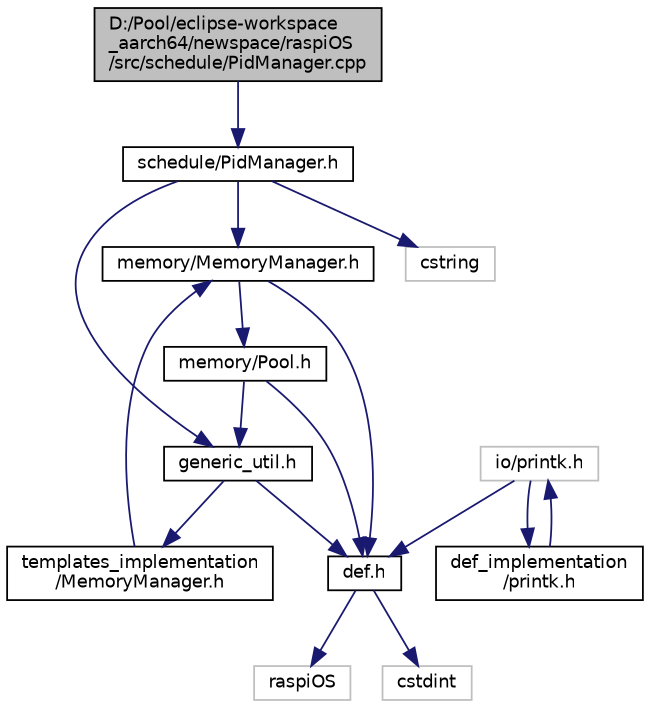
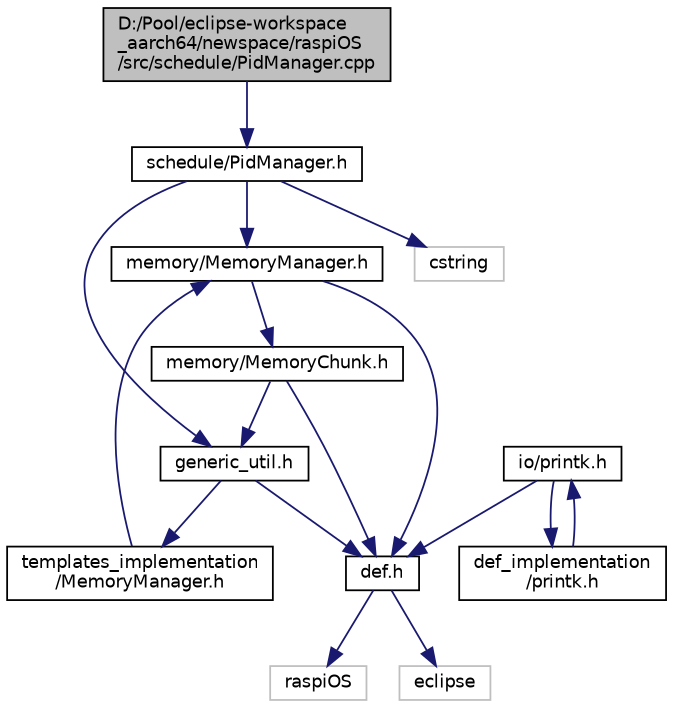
node "memory/Pool.h": label "memory/Pool.h" -> "memory/MemoryChunk.h"
node "io/printk.h": color grey75 -> black
node "cstdint": label "cstdint" -> "eclipse"
